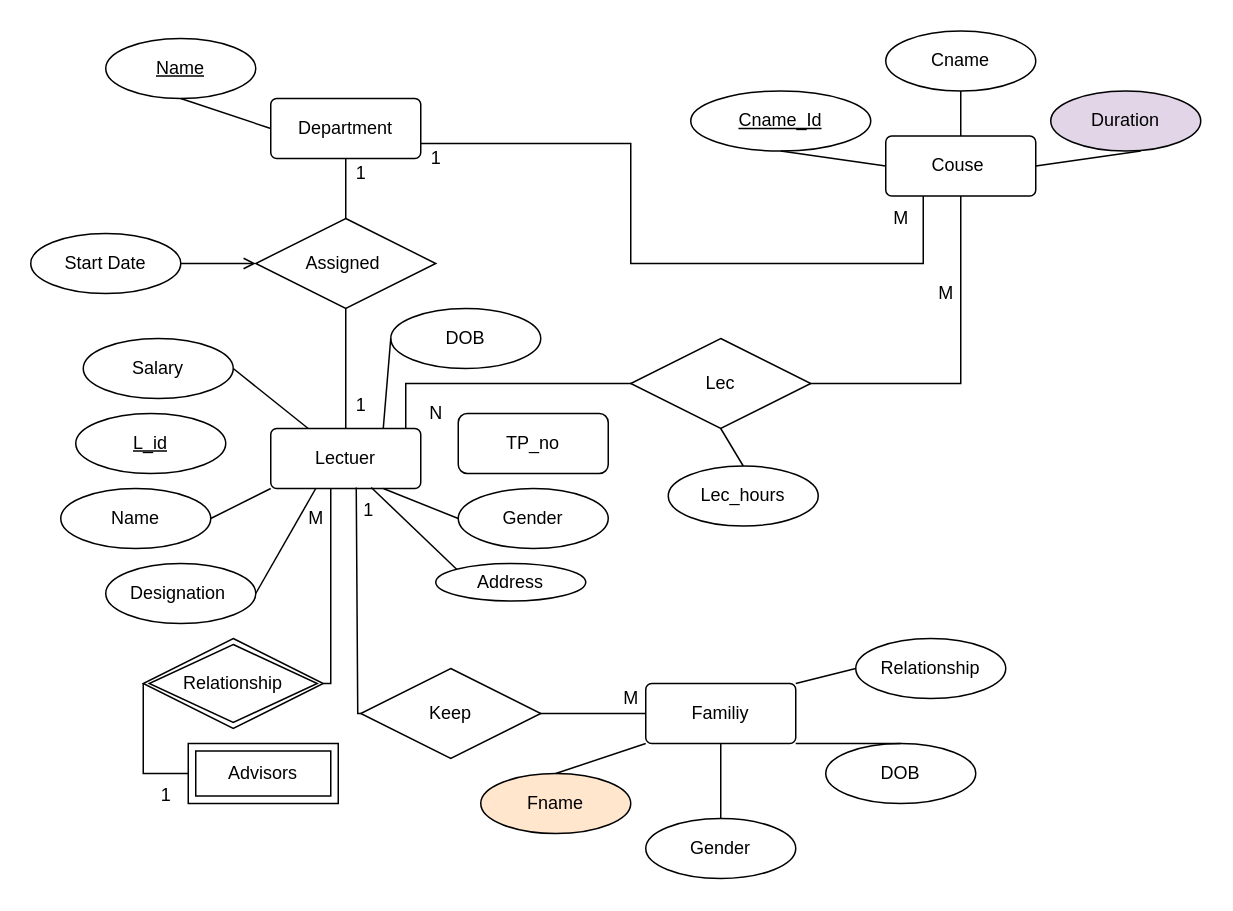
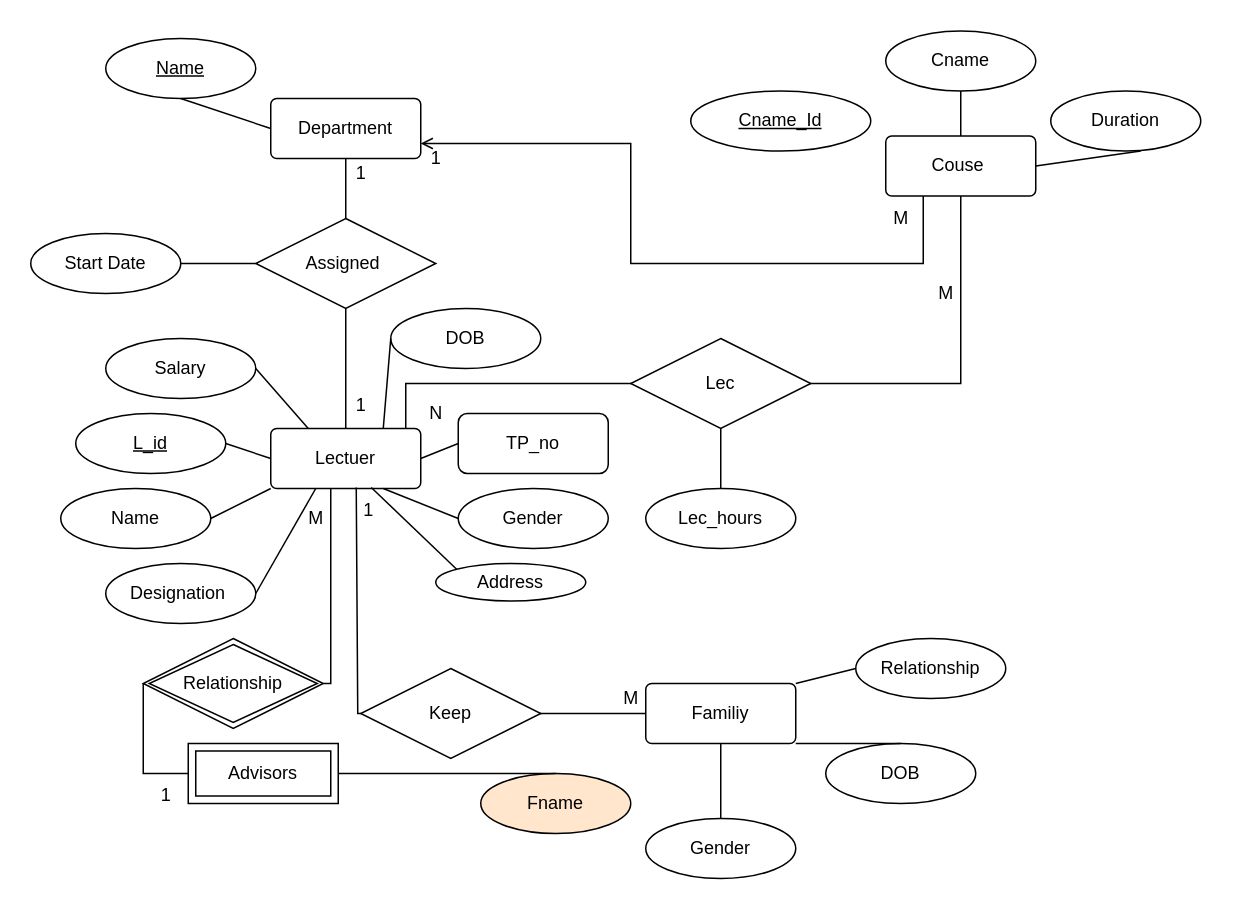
node "Duration": fillcolor #e1d5e7 -> #ffffff
edge "Department" -- "Couse": arrowhead none -> open
edge "Cname_Id" -- "Couse": removed
edge "Start Date" -> "Assigned": arrowhead open -> none
node "Salary": moved (158, 368) -> (181, 368)
edge "L_id" -- "Lectuer": added
edge "TP_no" -- "Lectuer": added
node "Lec_hours": moved (743, 496) -> (721, 518)
edge "Familiy" -- "Fname": now "Advisors" -- "Fname"
